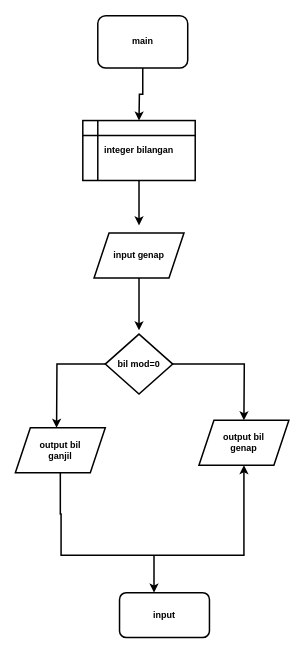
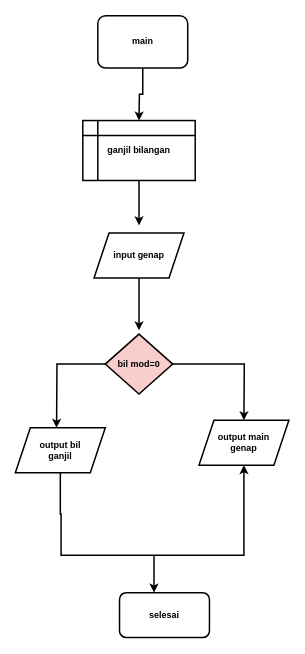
node "integer bilangan": label "integer bilangan" -> "ganjil bilangan"
node "bil mod=0": fillcolor #ffffff -> #f8cecc
node "output bil genap": label "output bil genap" -> "output main genap"
node "input": label "input" -> "selesai"
